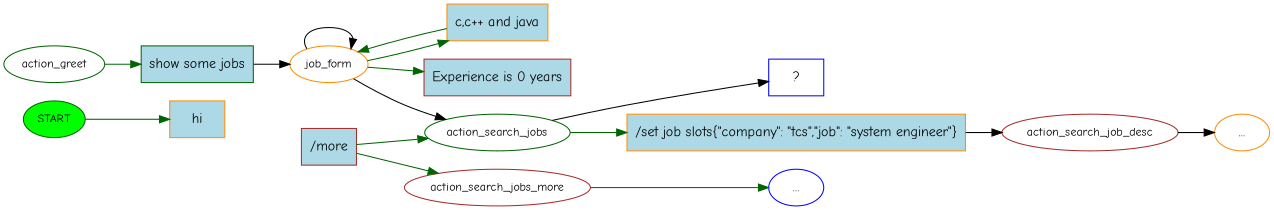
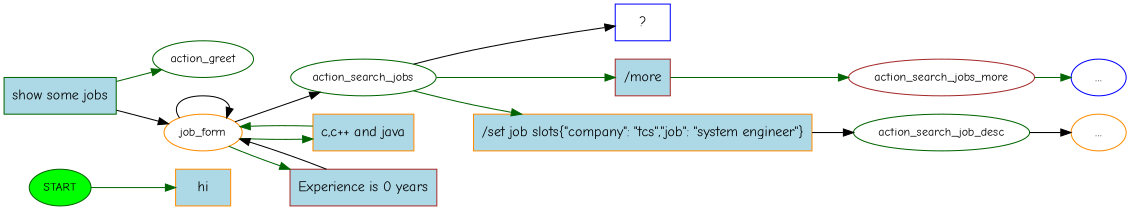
edge "action_greet" -> "show some jobs": reversed
node "action_search_job_desc": color brown -> darkgreen
edge "/more" -> "action_search_jobs": reversed
edge "Experience is 0 years" -> "job_form": added
